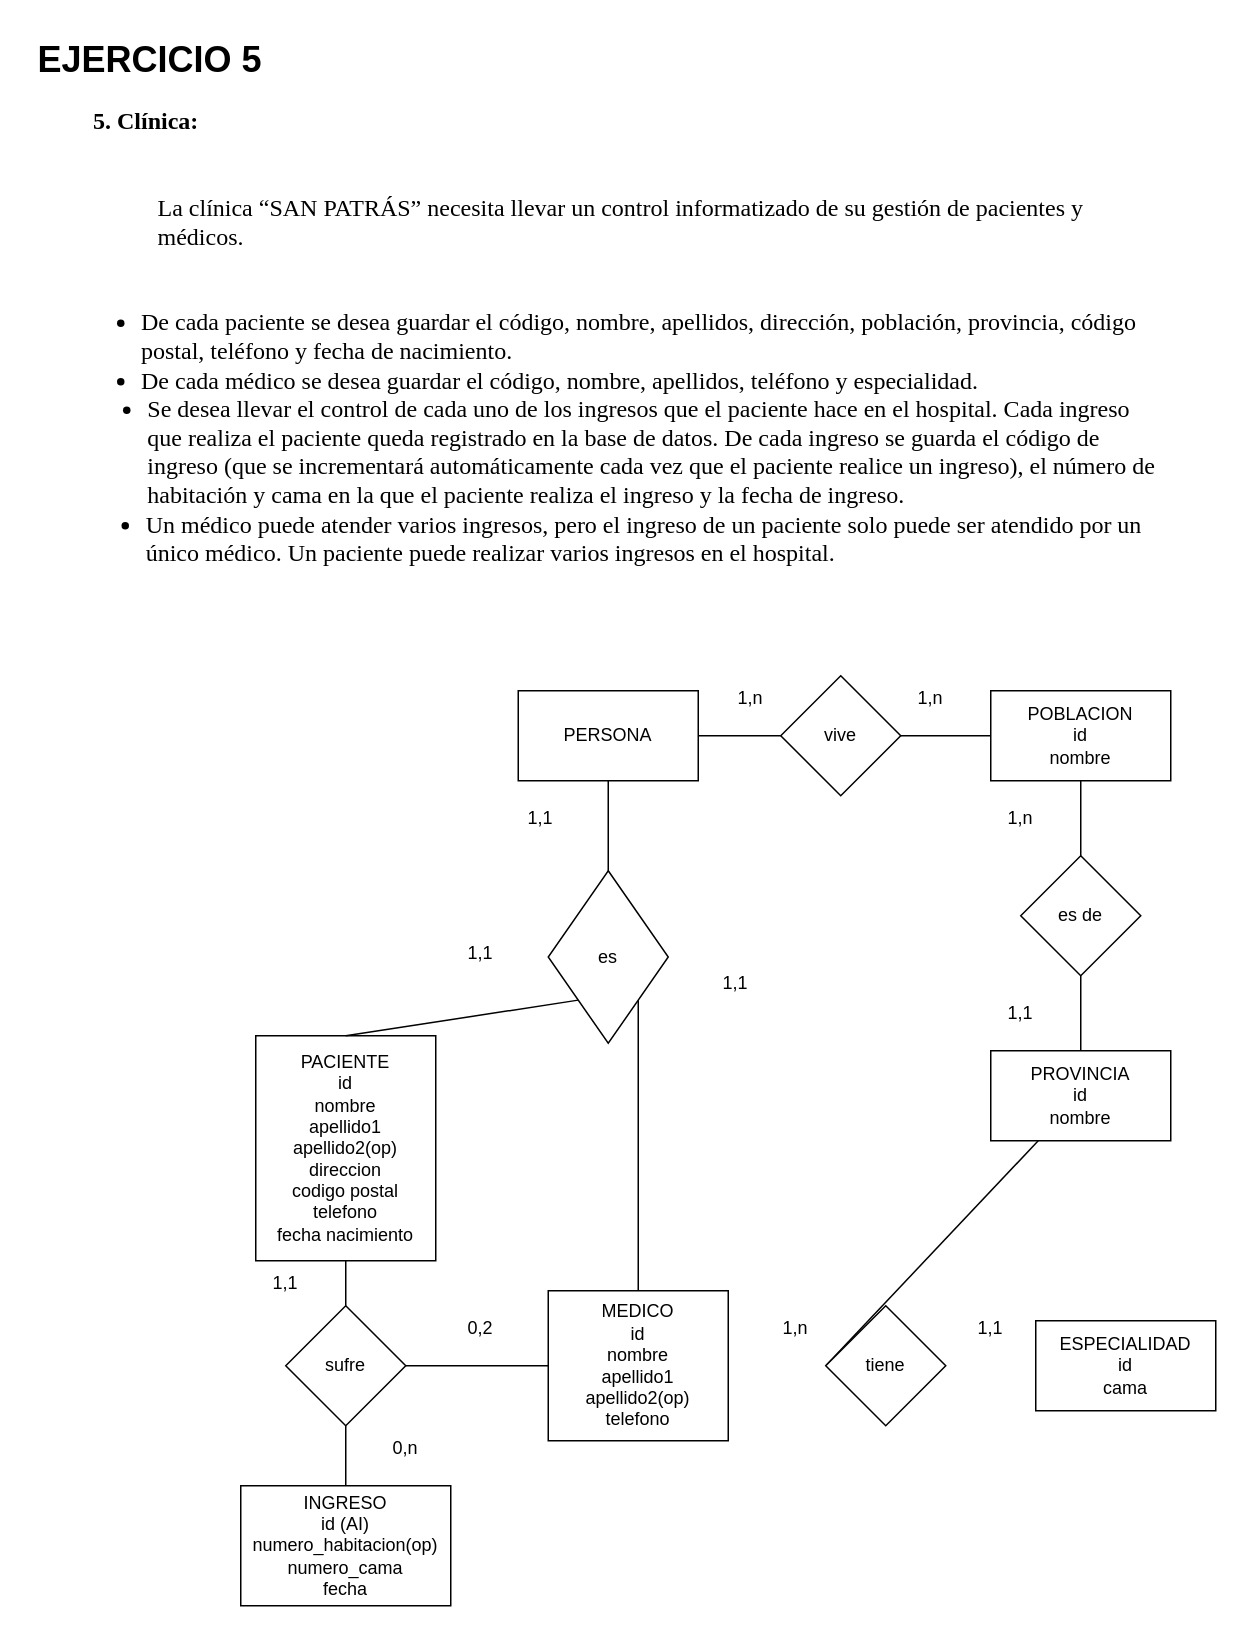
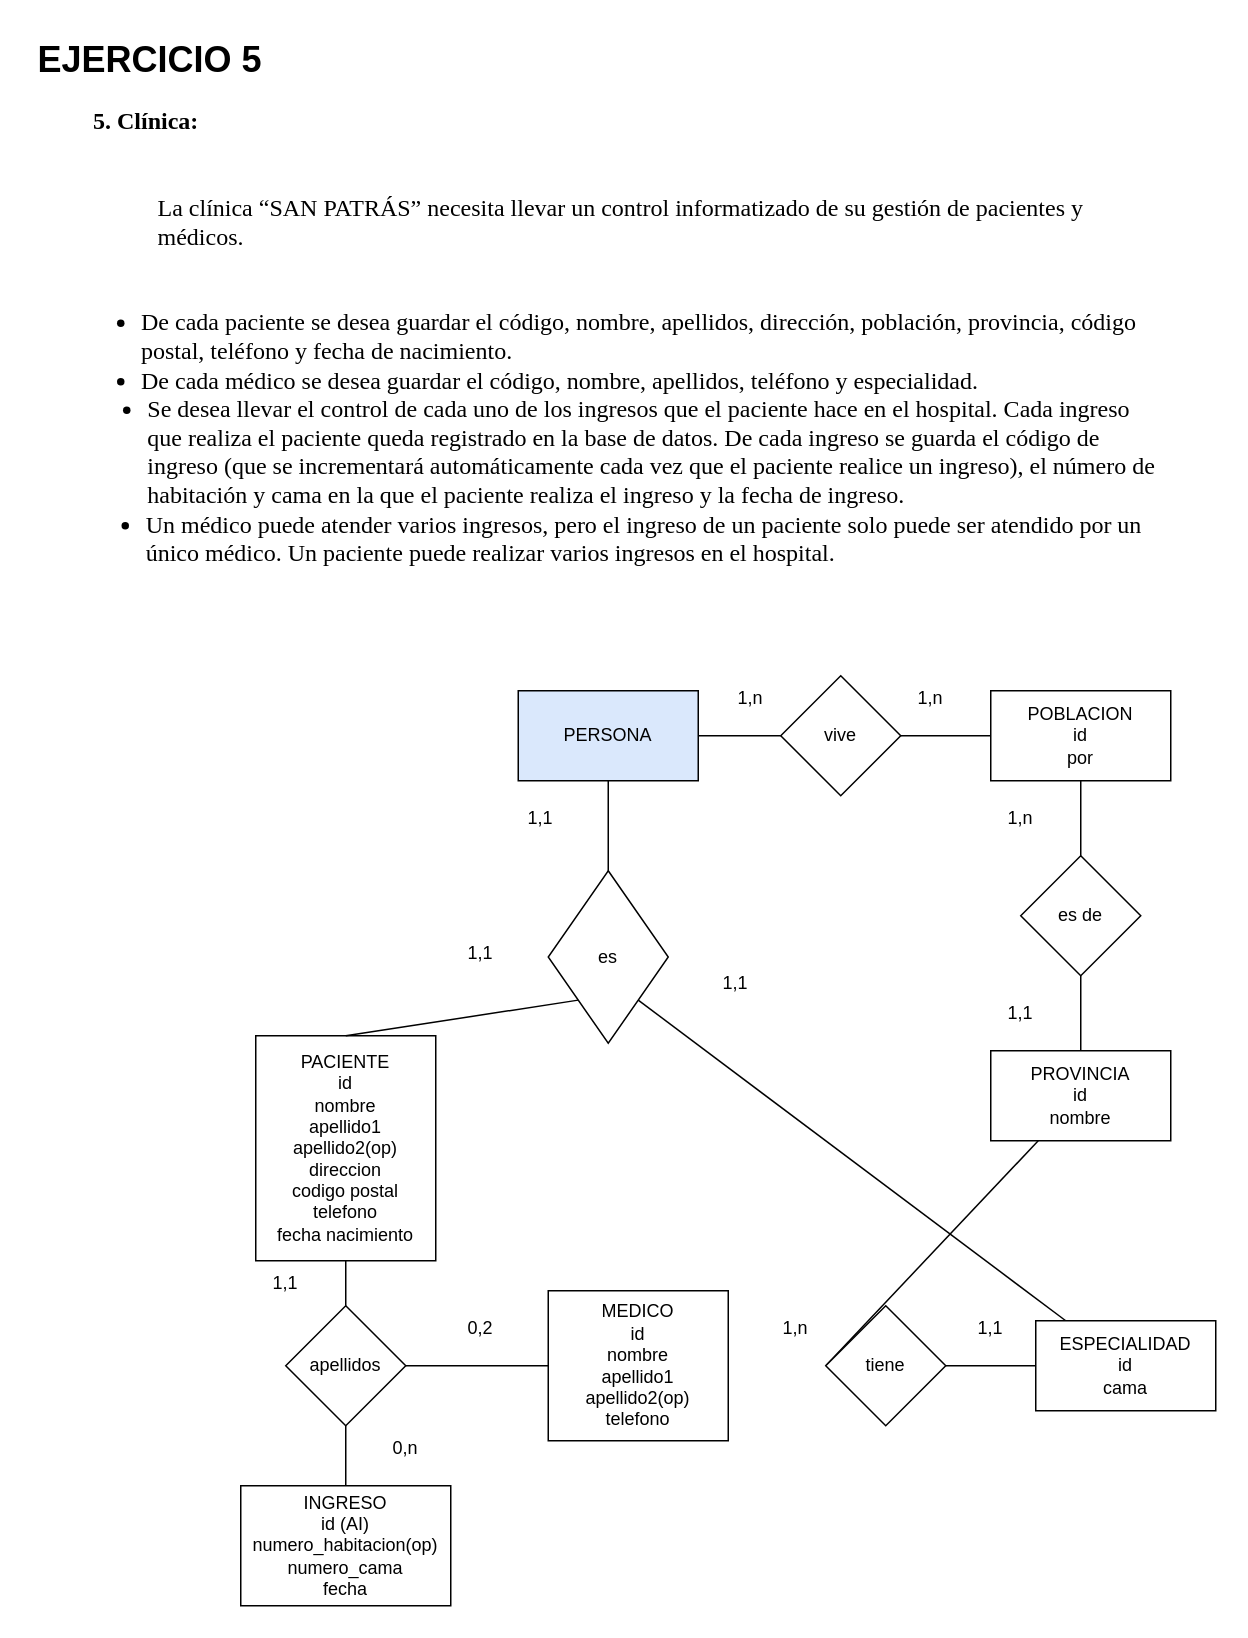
node "PERSONA": fillcolor #ffffff -> #dae8fc
node "POBLACION id nombre": label "POBLACION id nombre" -> "POBLACION id por"
edge "es" -- "MEDICO id nombre apellido1 apellido2(op) telefono": now "es" -- "ESPECIALIDAD id cama"
node "sufre": label "sufre" -> "apellidos"
edge "tiene" -- "ESPECIALIDAD id cama": added
